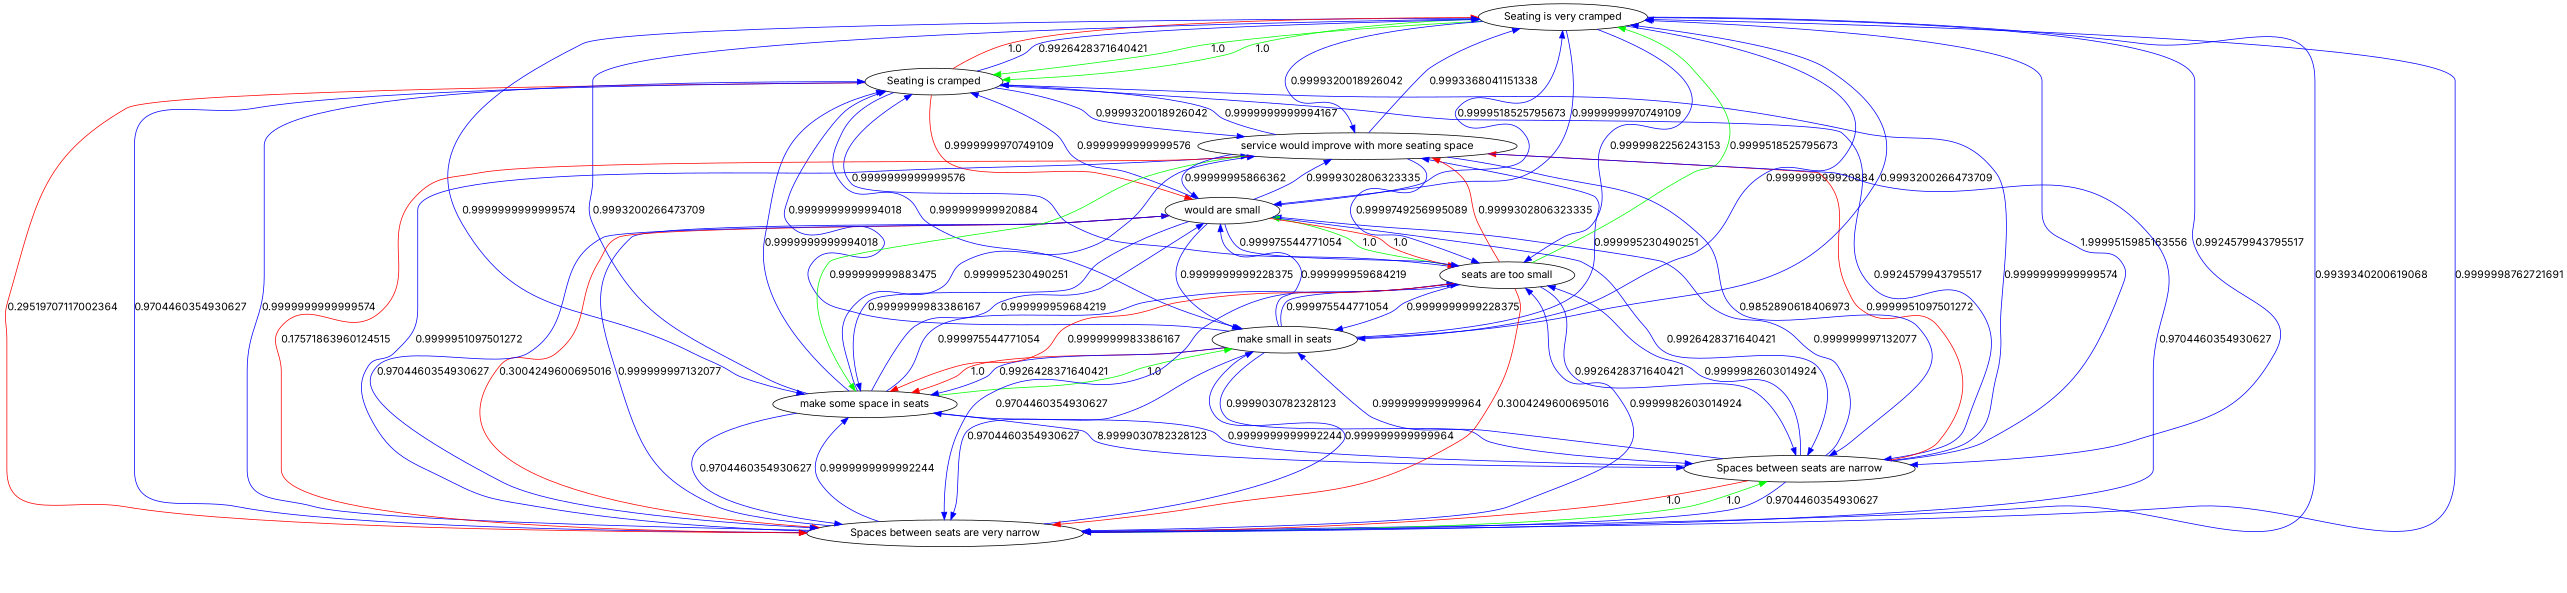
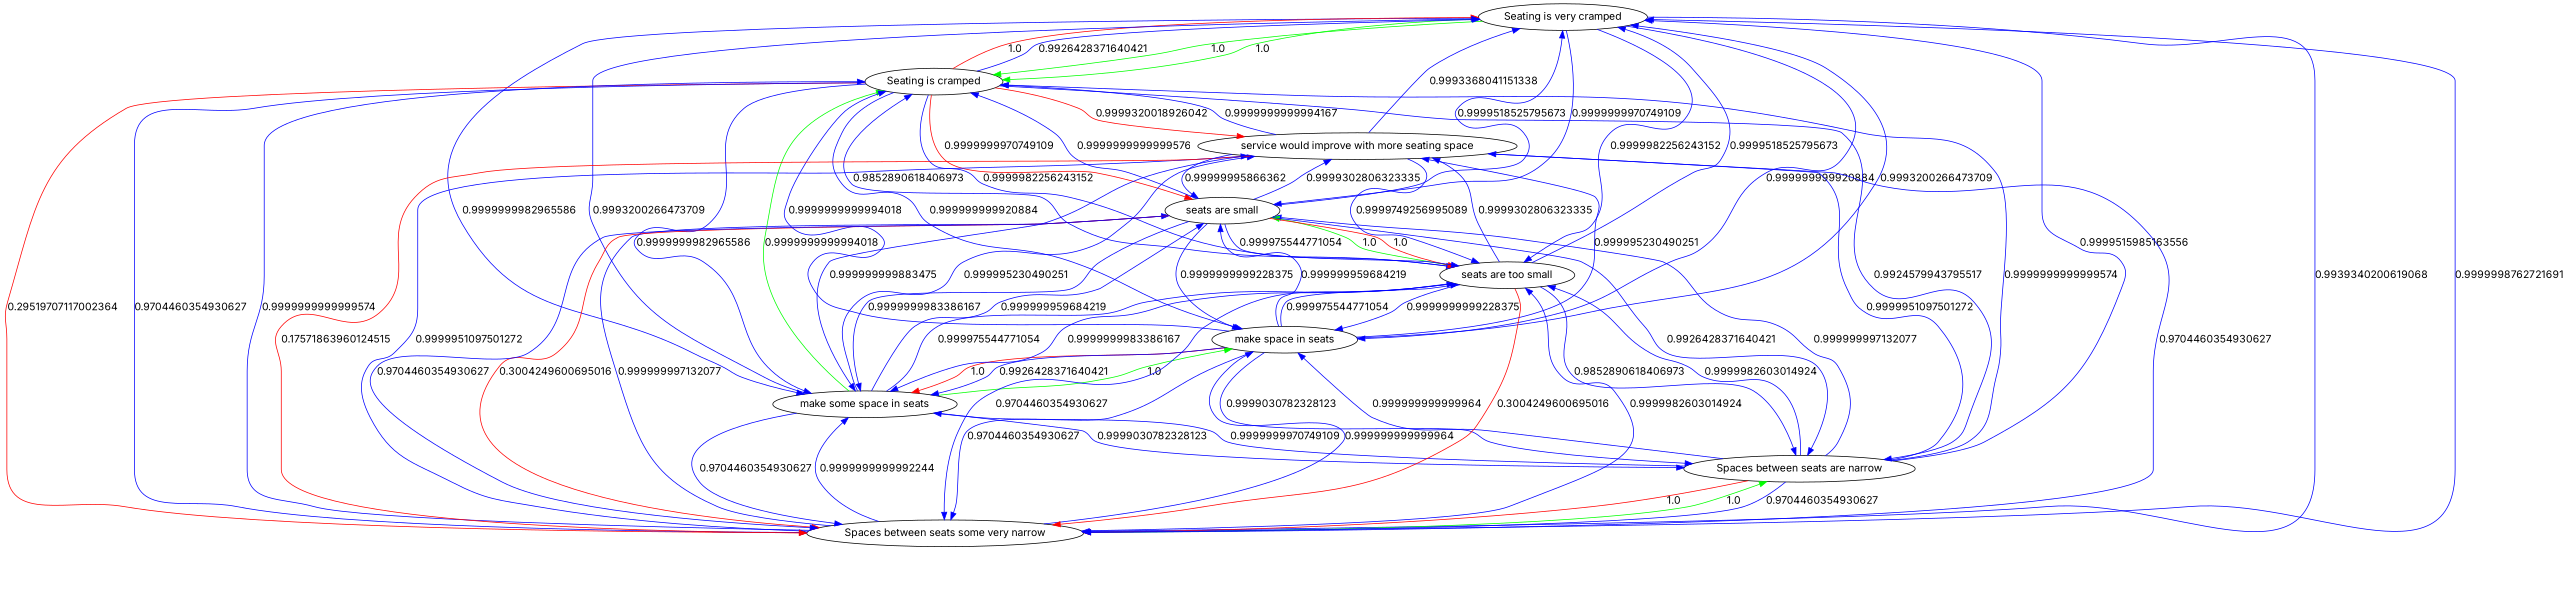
edge "Seating is very cramped" -> "service would improve with more seating space": removed, label "0.9999320018926042"
edge "Seating is cramped" -> "service would improve with more seating space": color blue -> red
edge "Seating is very cramped" -> "seats are too small": label "0.9999982256243153" -> "0.9999982256243152"
edge "Seating is very cramped" -> "Spaces between seats are narrow": removed, label "0.9924579943795517"
edge "seats are too small" -> "Seating is very cramped": color green -> blue
edge "seats are too small" -> "Seating is cramped": label "0.9999999999999576" -> "0.9852890618406973"
edge "seats are too small" -> "service would improve with more seating space": color red -> blue
edge "Seating is very cramped" -> "make some space in seats": label "0.9999999999999574" -> "0.9999999982965586"
node "would are small": label "would are small" -> "seats are small"
edge "Spaces between seats are narrow" -> "service would improve with more seating space": color red -> blue
edge "Seating is cramped" -> "make some space in seats": added, label "0.9999999982965586"
edge "Seating is cramped" -> "seats are too small": added, label "0.9999982256243152"
edge "service would improve with more seating space" -> "make some space in seats": color green -> blue
edge "make some space in seats" -> "Seating is cramped": color blue -> green
edge "Spaces between seats are narrow" -> "Seating is very cramped": label "1.9999515985163556" -> "0.9999515985163556"
edge "seats are too small" -> "make some space in seats": color red -> blue
edge "service would improve with more seating space" -> "Spaces between seats are narrow": removed, label "0.9852890618406973"
node "make small in seats": label "make small in seats" -> "make space in seats"
edge "seats are too small" -> "Spaces between seats are narrow": label "0.9926428371640421" -> "0.9852890618406973"
edge "make some space in seats" -> "Spaces between seats are narrow": label "8.9999030782328123" -> "0.9999030782328123"
edge "Spaces between seats are narrow" -> "make some space in seats": label "0.9999999999992244" -> "0.9999999970749109"
node "Spaces between seats are very narrow": label "Spaces between seats are very narrow" -> "Spaces between seats some very narrow"
